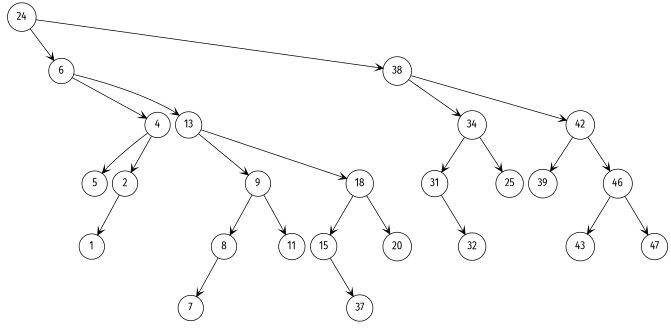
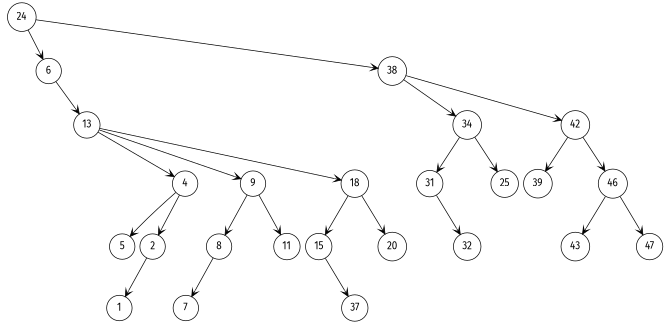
edge "6" -> "4": now "13" -> "4"
